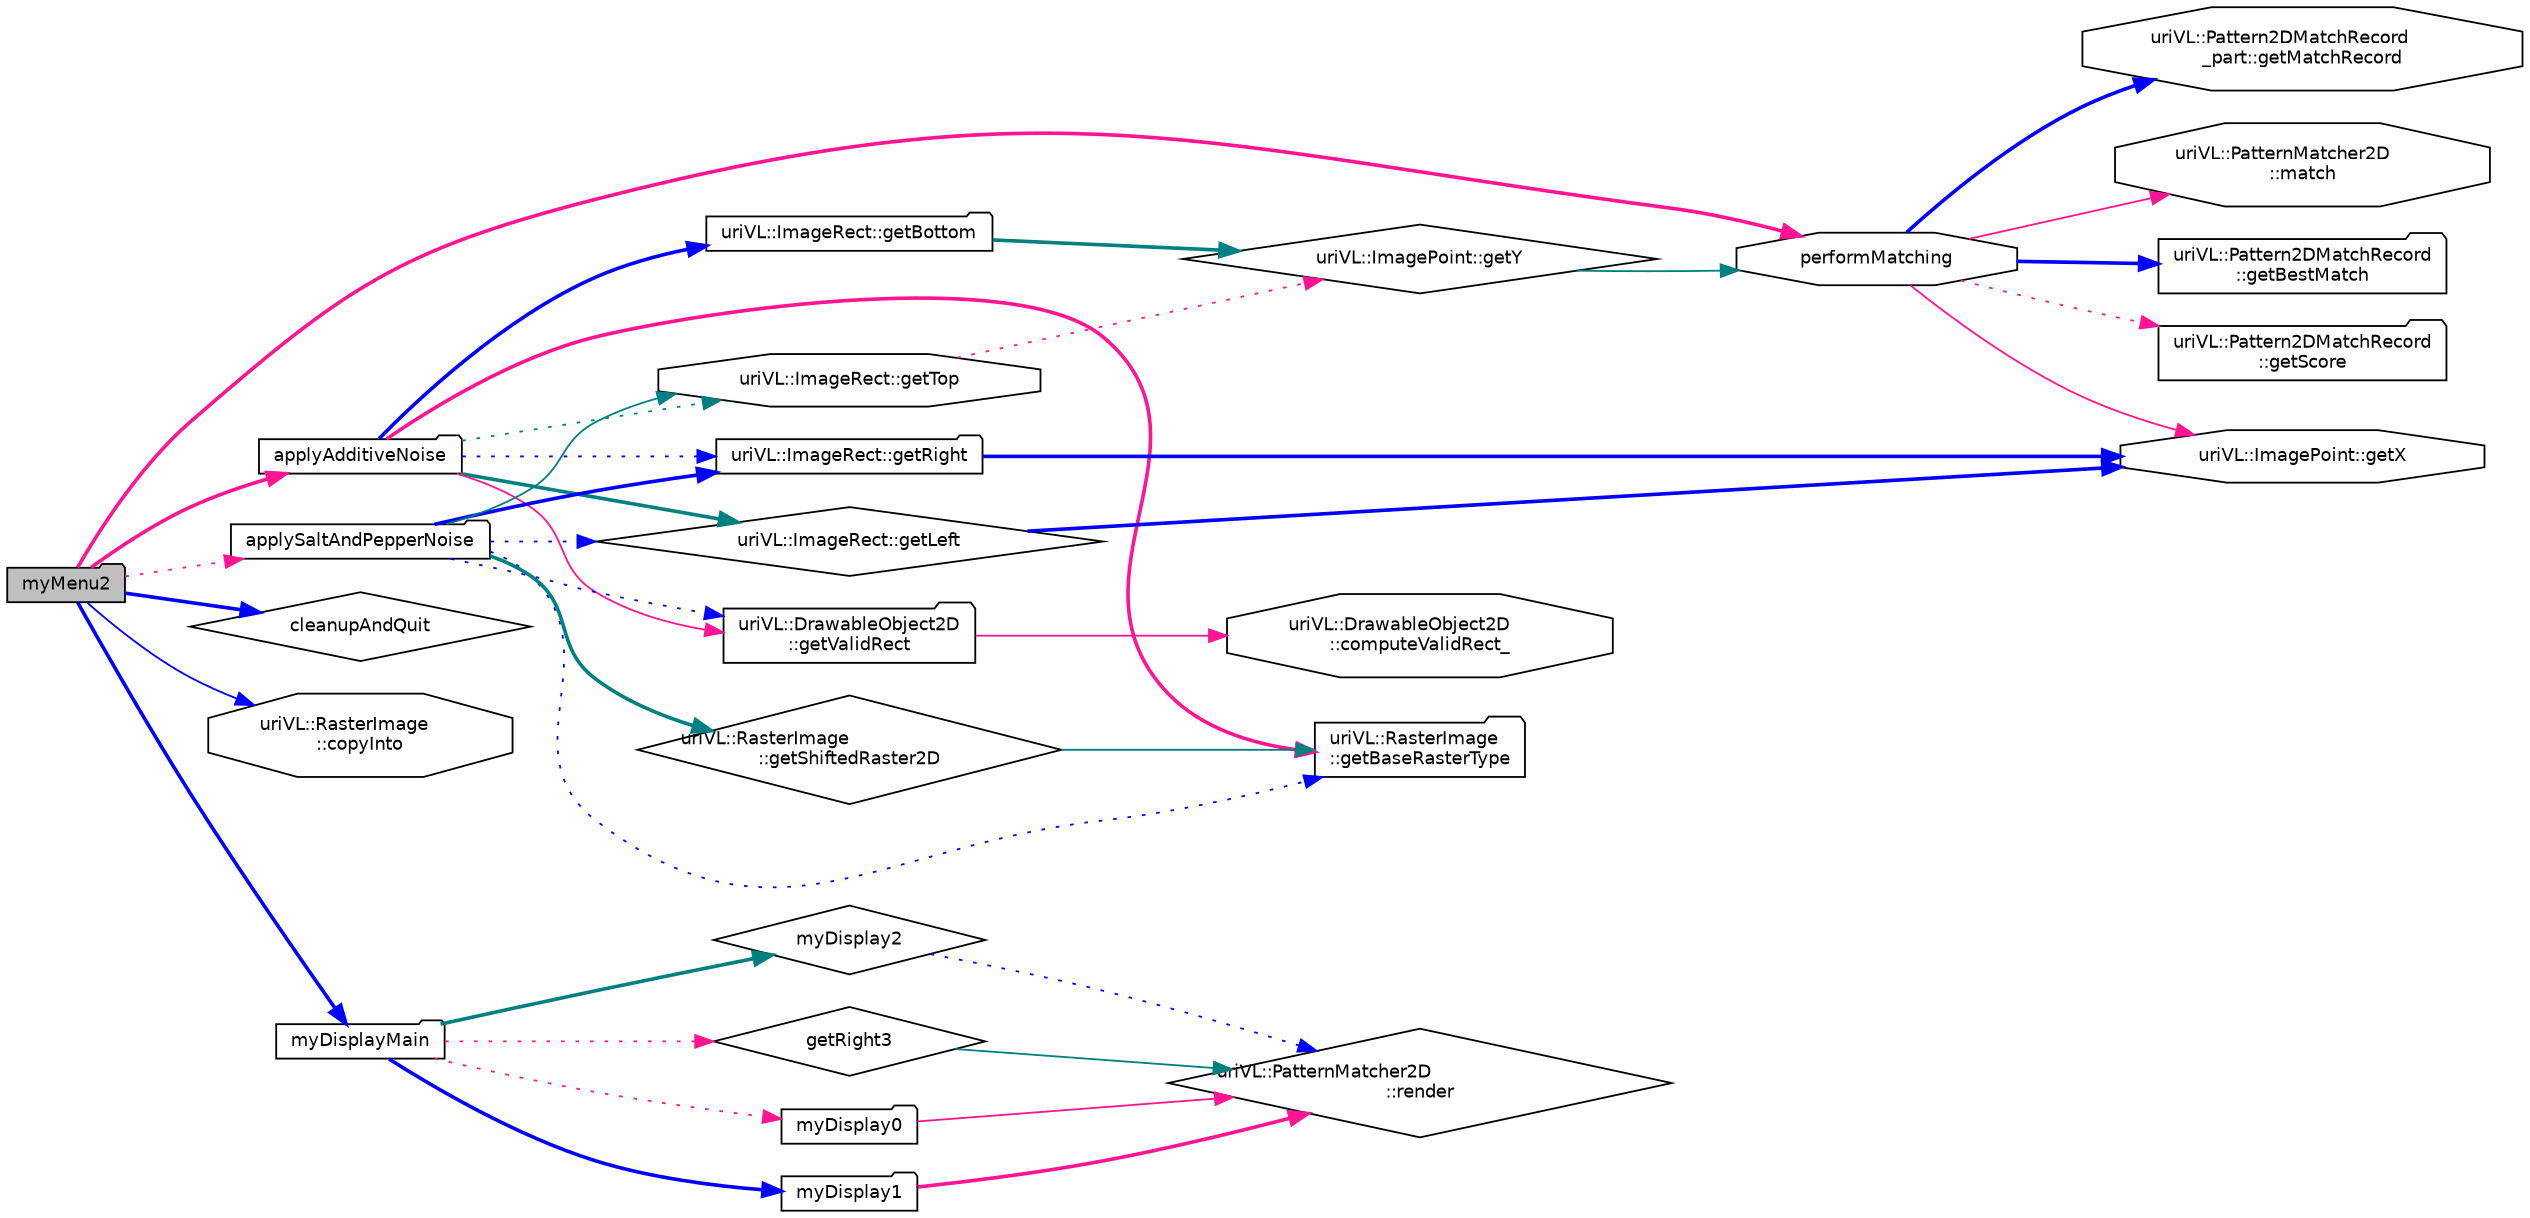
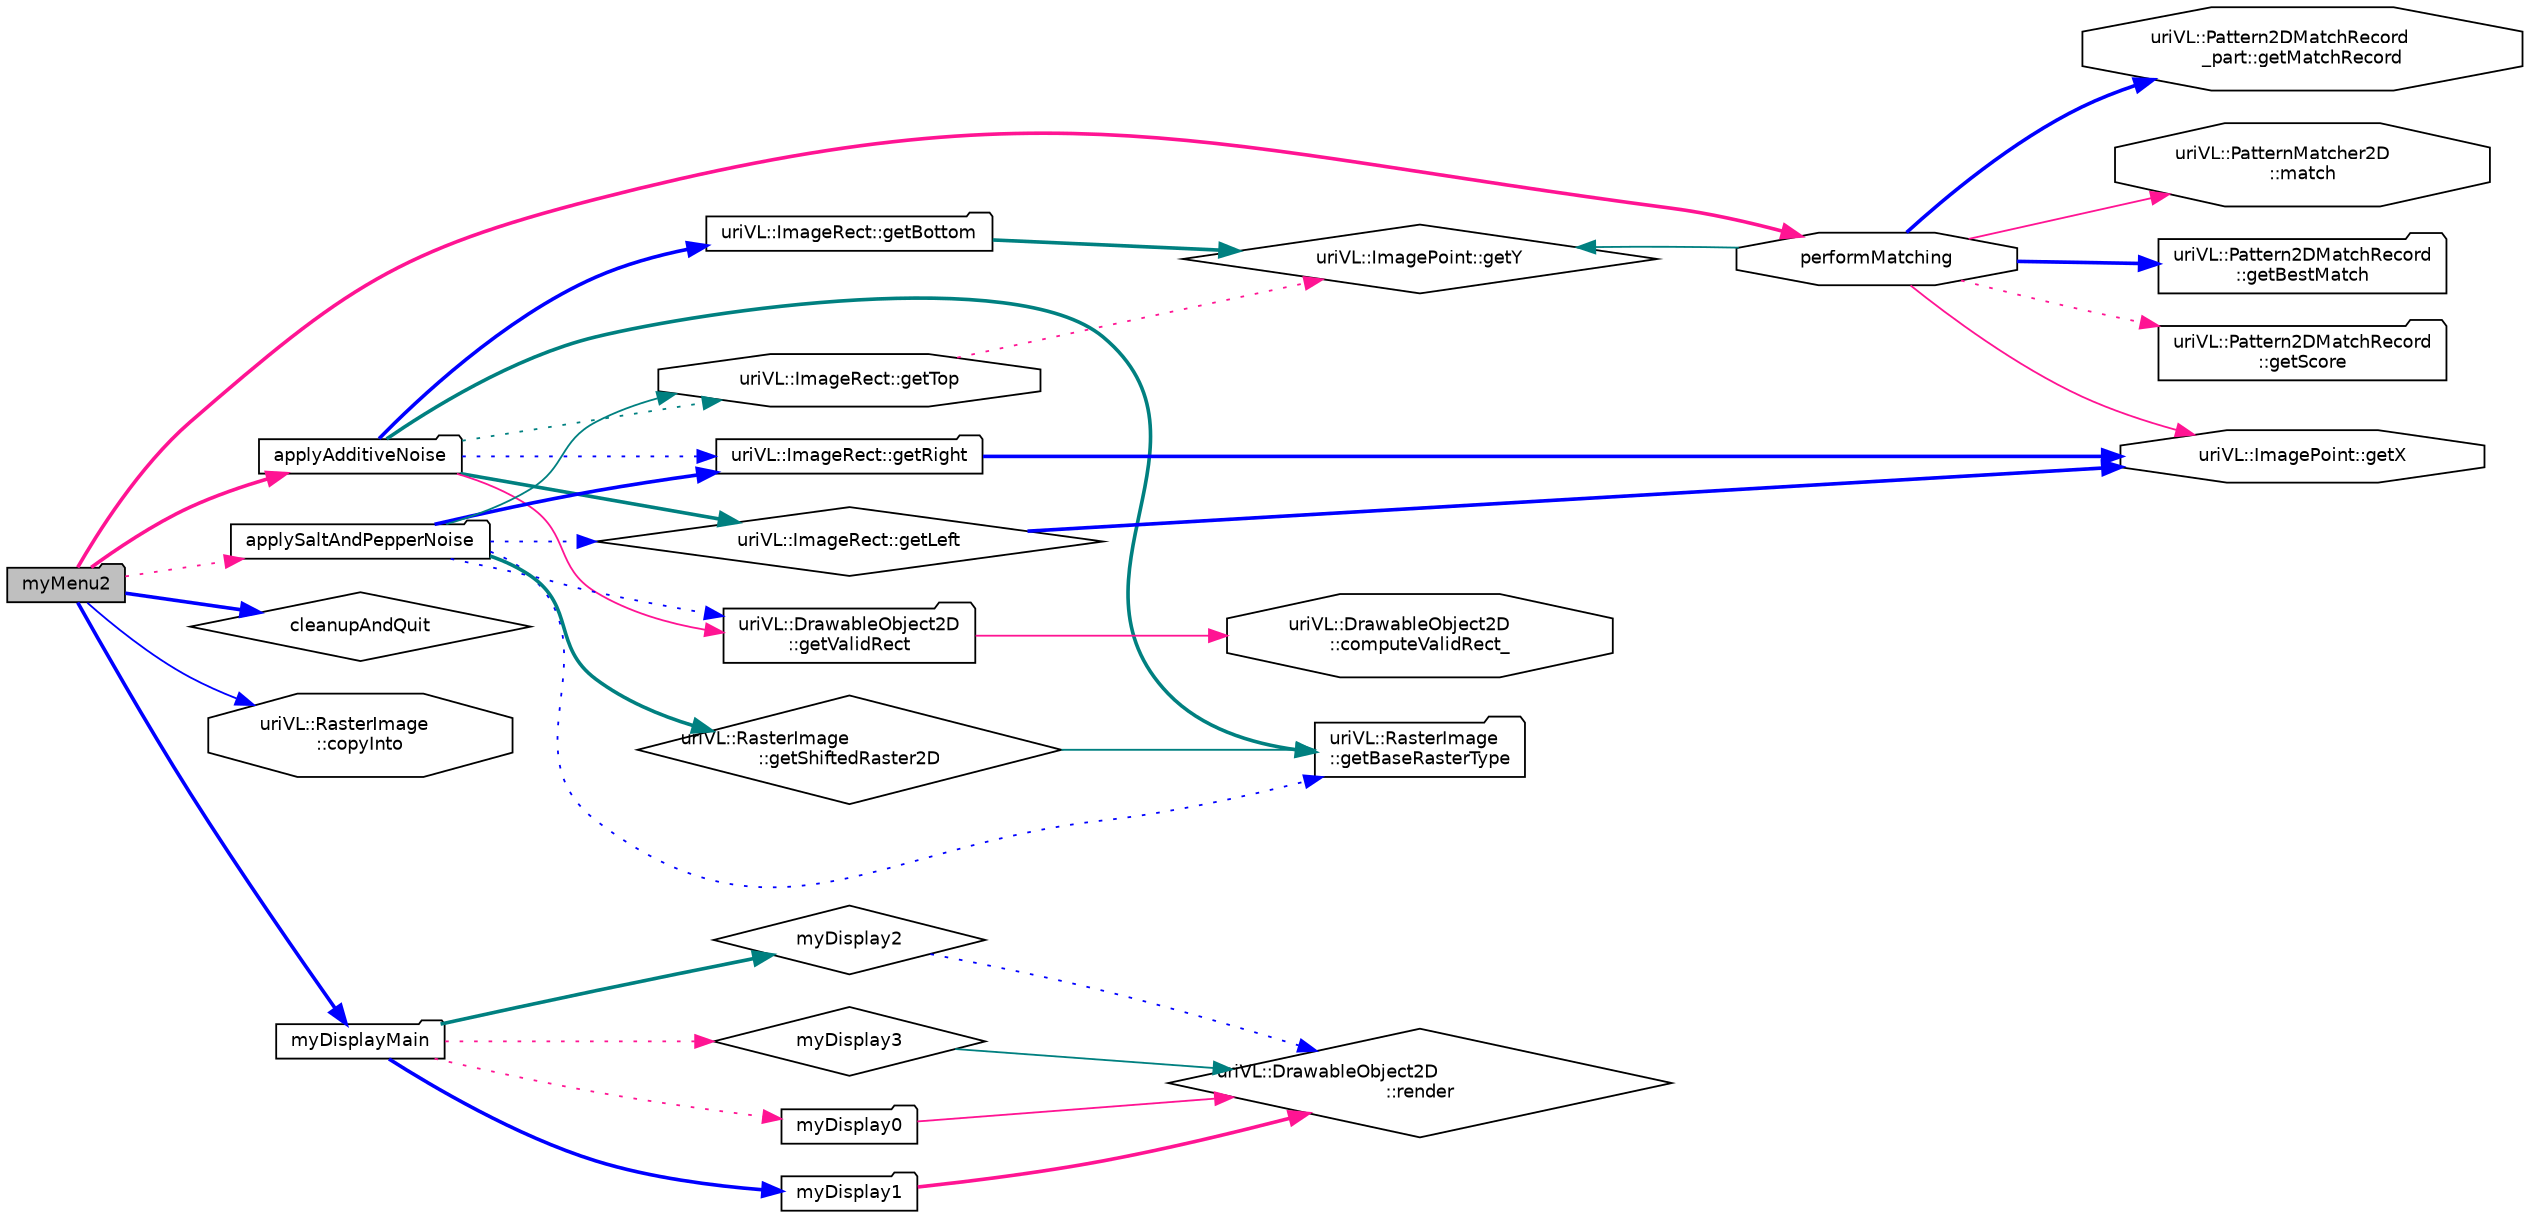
edge "uriVL::ImagePoint::getY" -> "performMatching": reversed
edge "applyAdditiveNoise" -> "uriVL::RasterImage ::getBaseRasterType": color deeppink -> teal
node "getRight3": label "getRight3" -> "myDisplay3"
node "uriVL::PatternMatcher2D ::render": label "uriVL::PatternMatcher2D ::render" -> "uriVL::DrawableObject2D ::render"
